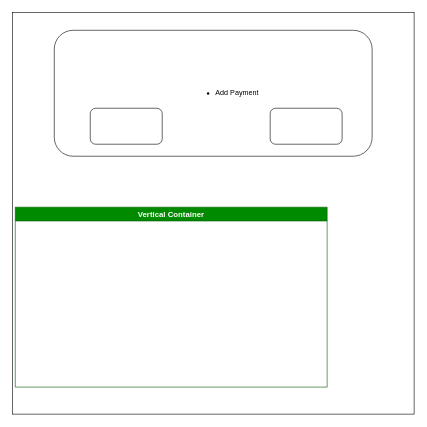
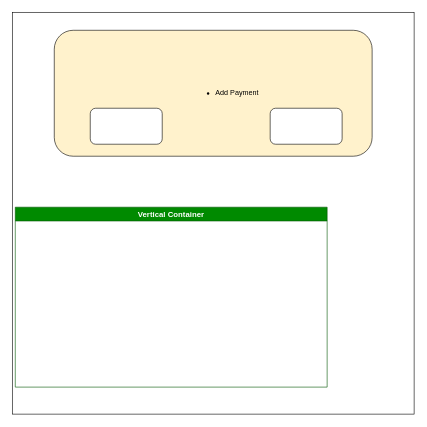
node "Add Payment": fillcolor #ffffff -> #fff2cc
